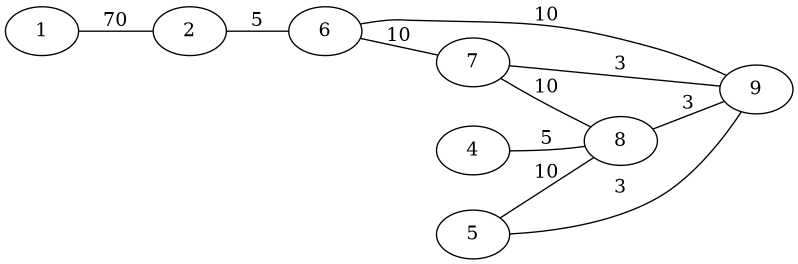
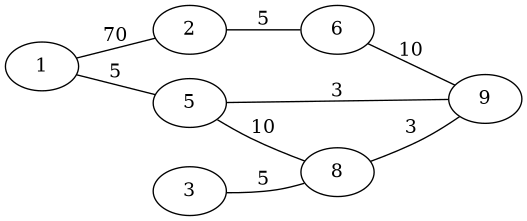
node "7": removed
edge "1" -- "5": added, label "5"
node "4": label "4" -> "3"
